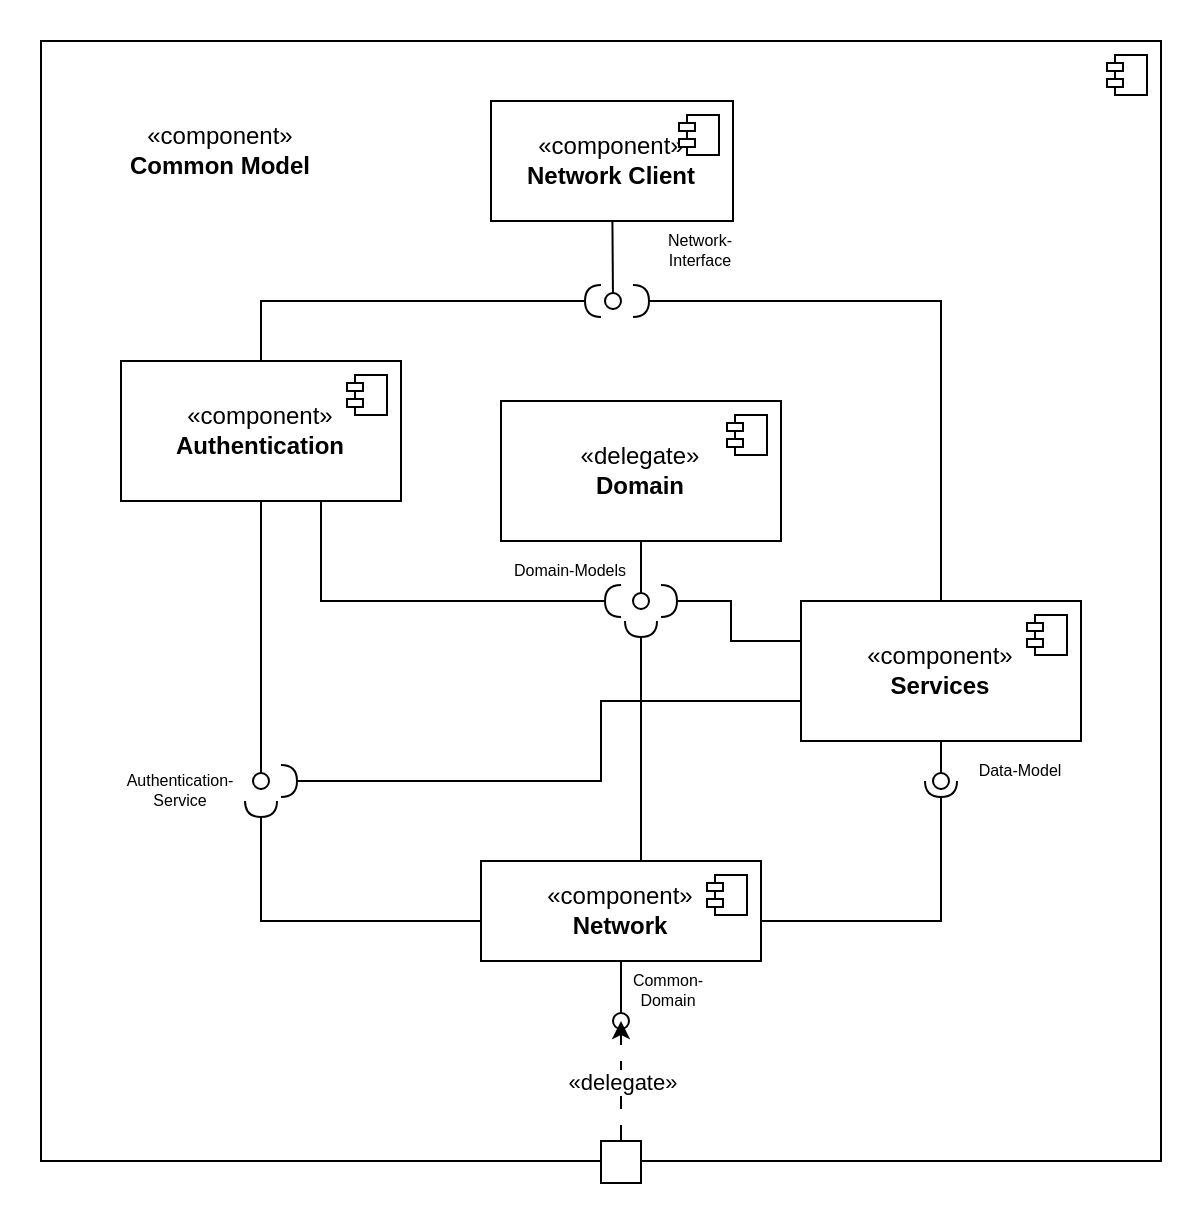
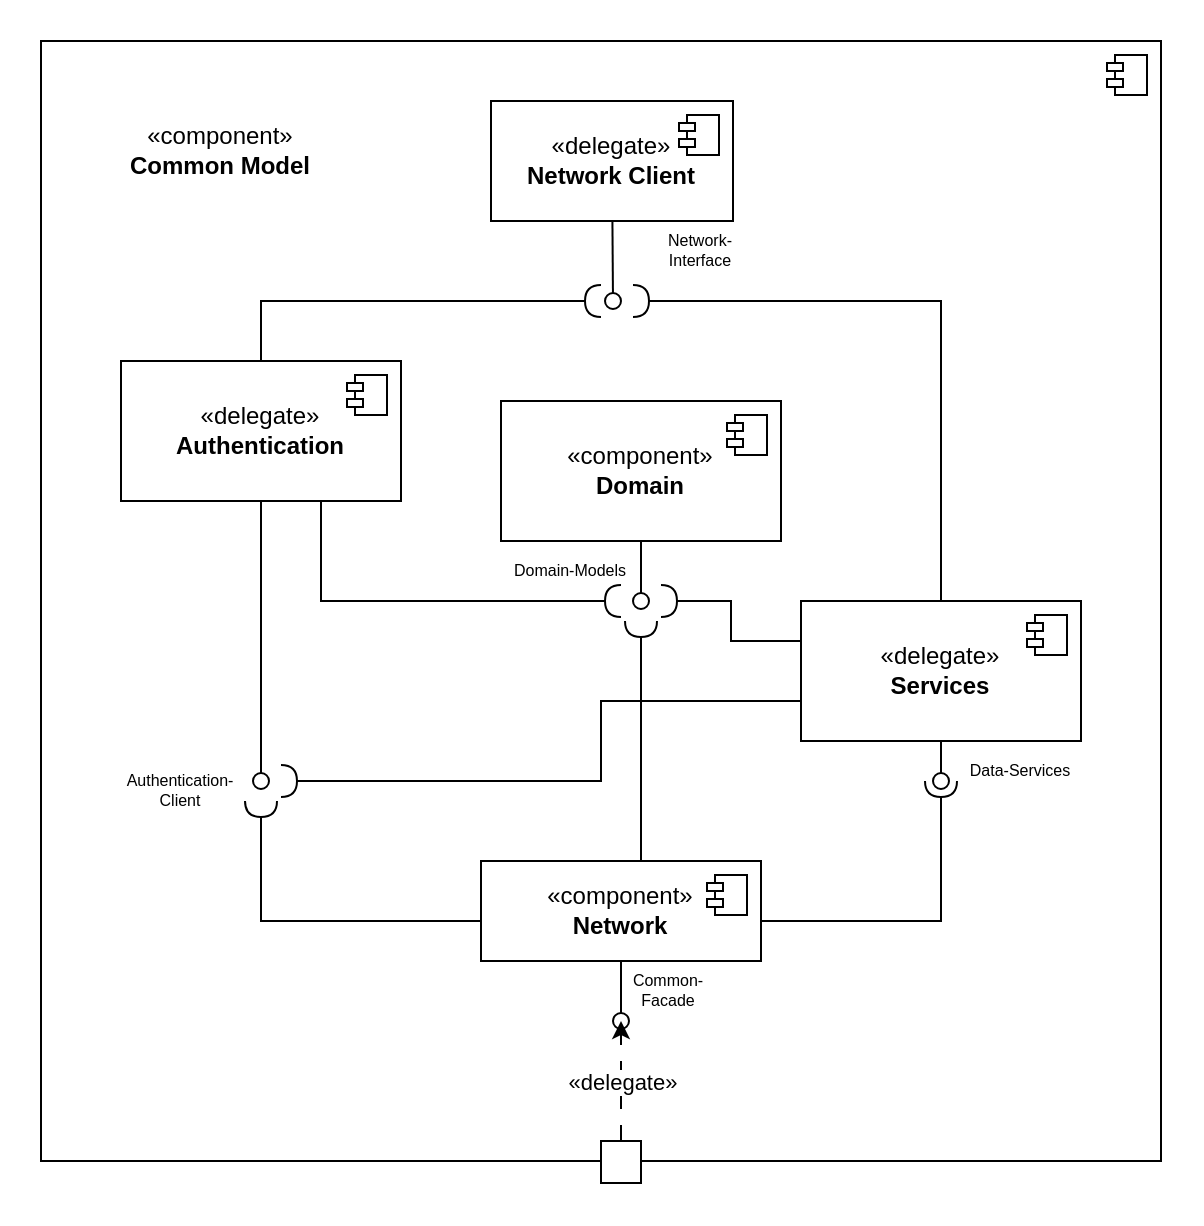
node "«component» Network Client": label "«component» Network Client" -> "«delegate» Network Client"
node "«component» Authentication": label "«component» Authentication" -> "«delegate» Authentication"
node "«delegate» Domain": label "«delegate» Domain" -> "«component» Domain"
node "«component» Services": label "«component» Services" -> "«delegate» Services"
node "Data-Model": label "Data-Model" -> "Data-Services"
node "Authentication-Service": label "Authentication-Service" -> "Authentication-Client"
node "Common-Domain": label "Common-Domain" -> "Common-Facade"
